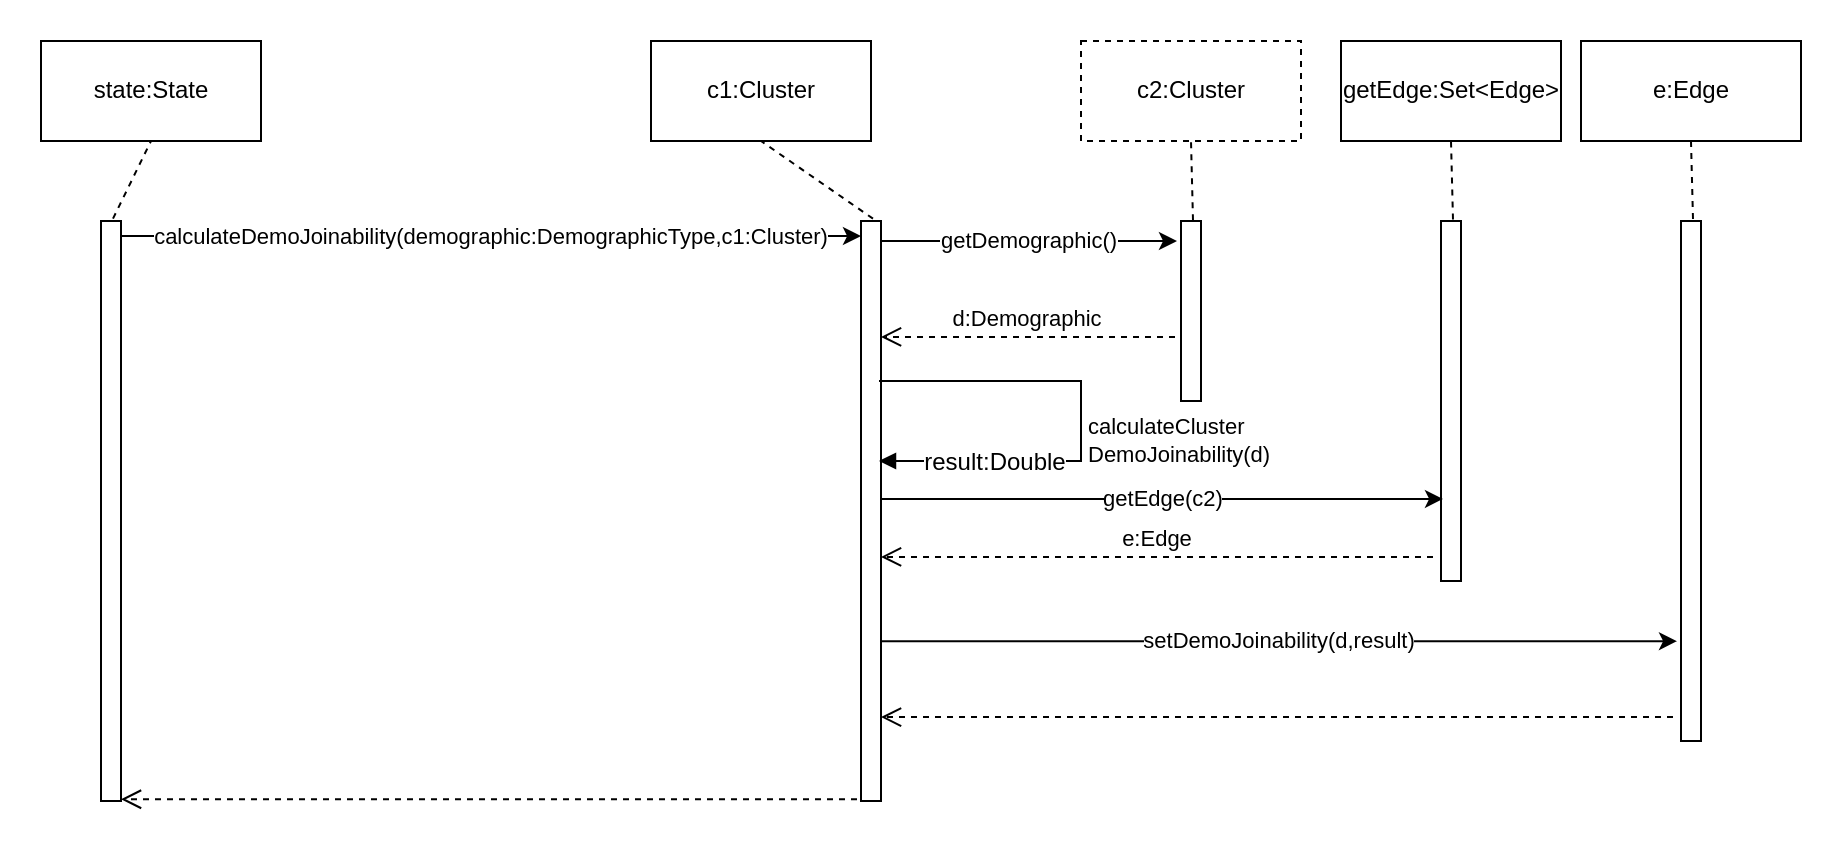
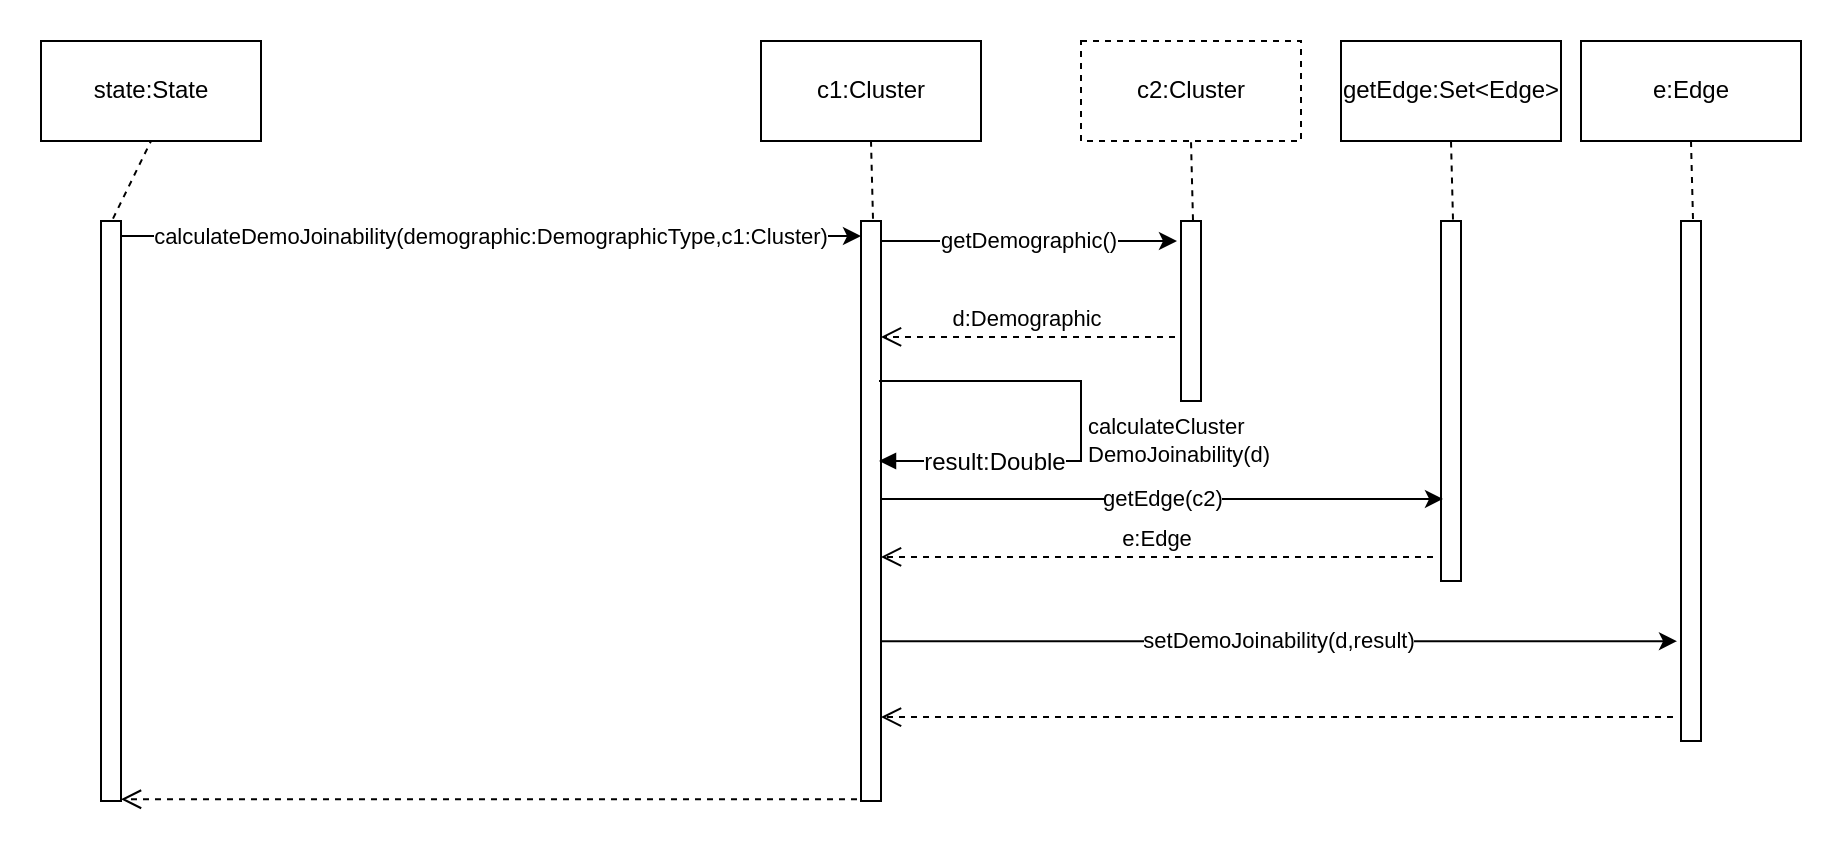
node "c1:Cluster": moved (761, 91) -> (871, 91)
